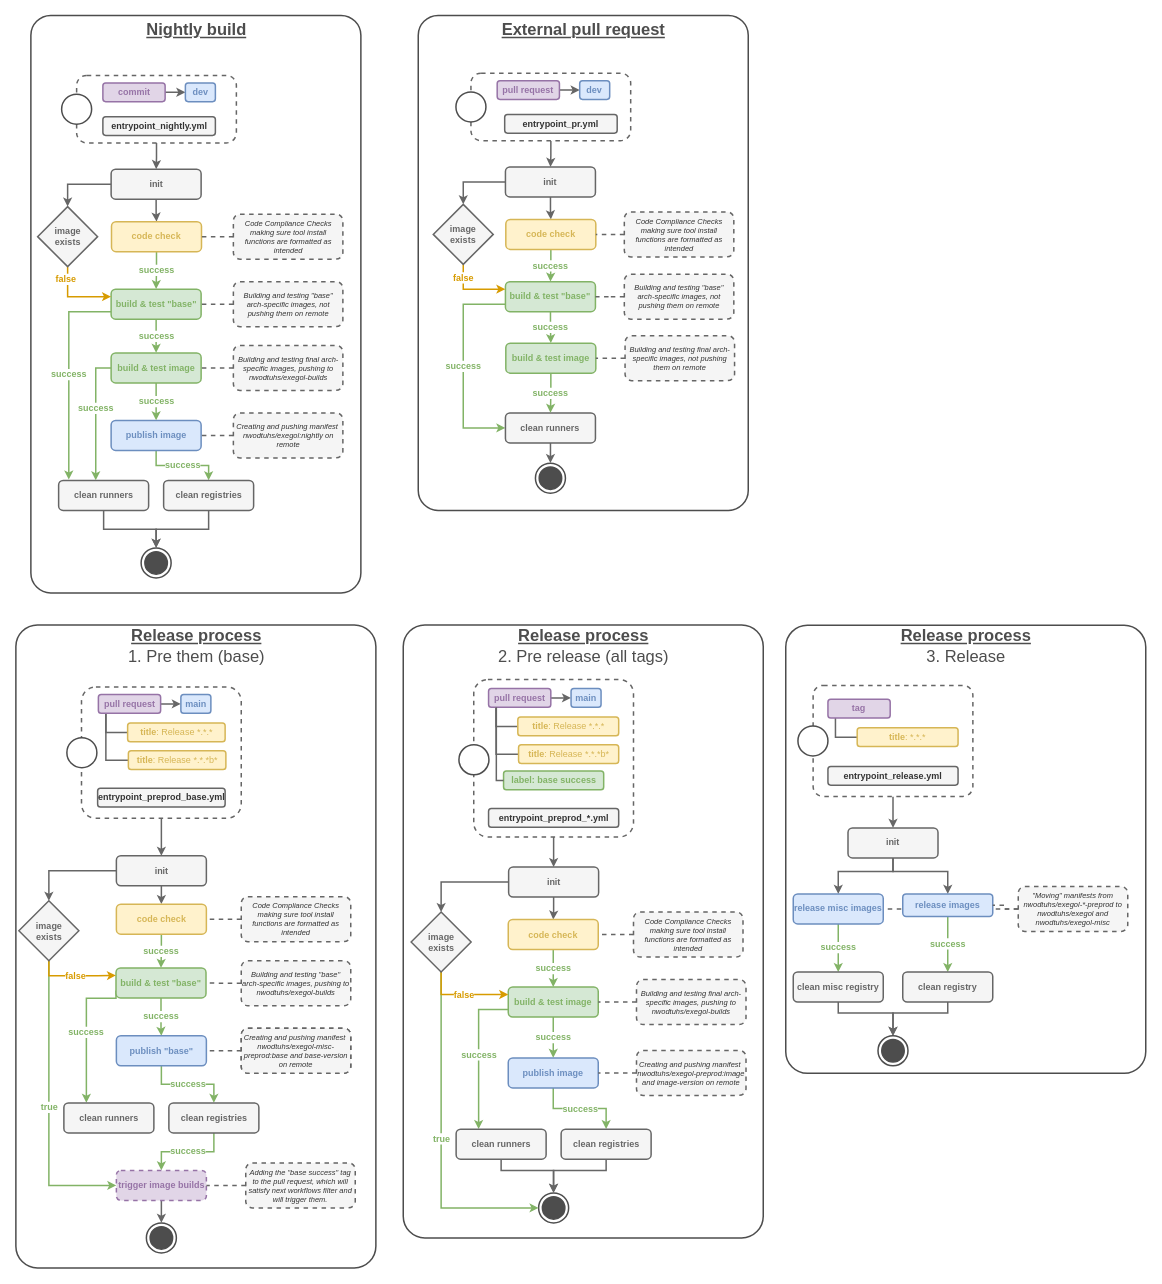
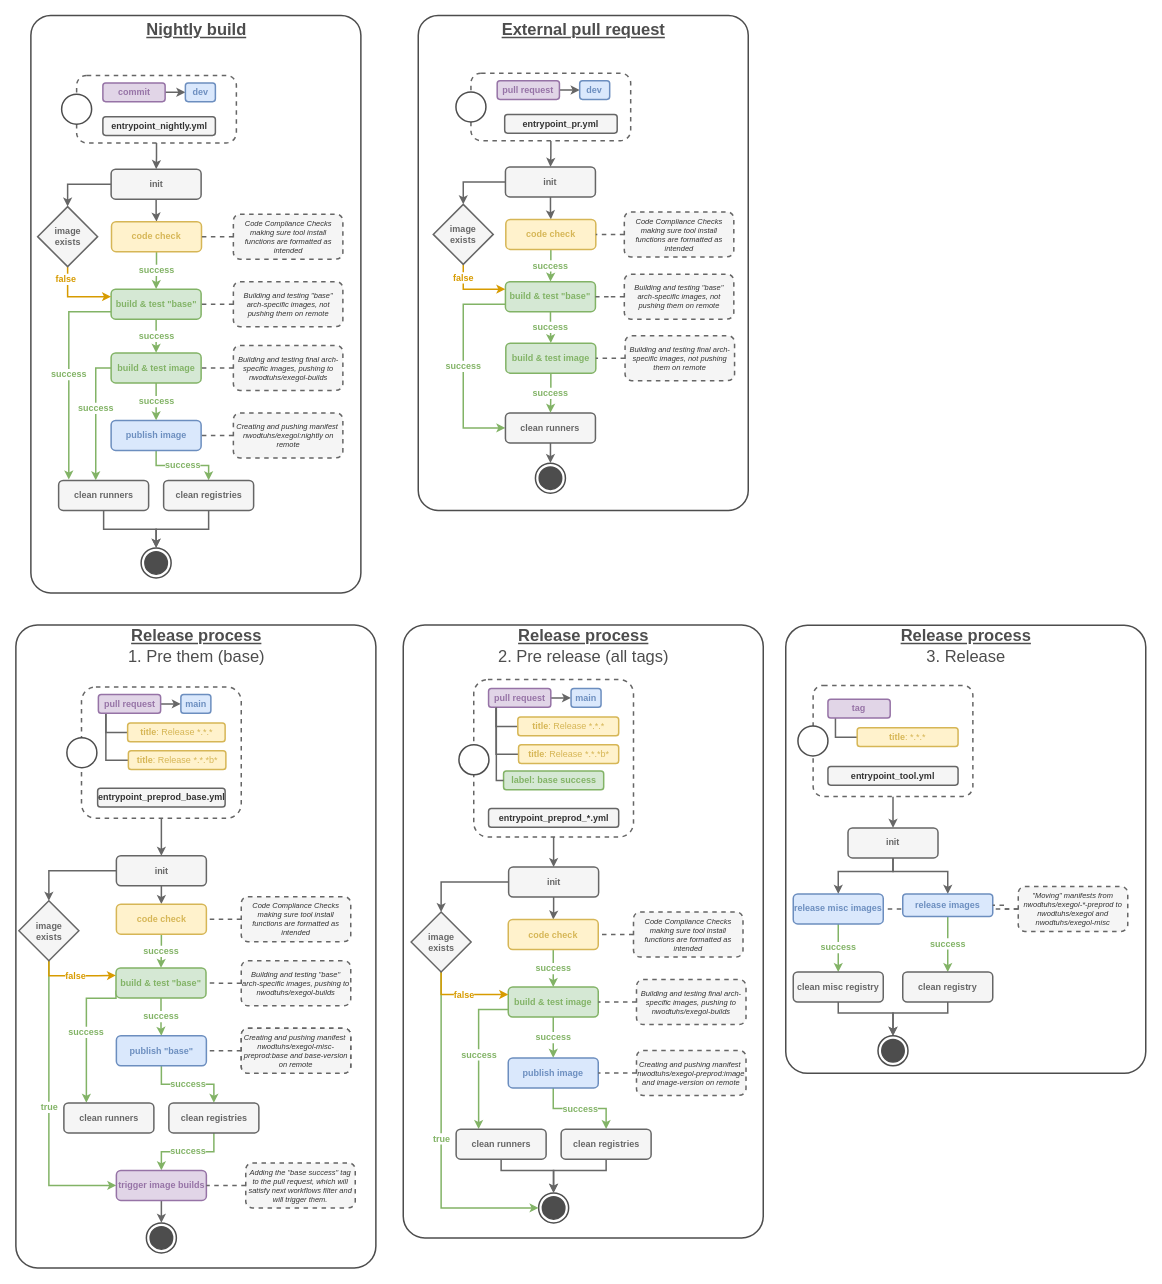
node "entrypoint_release.yml": label "entrypoint_release.yml" -> "entrypoint_tool.yml"
node "trigger image builds": style dashed -> solid
